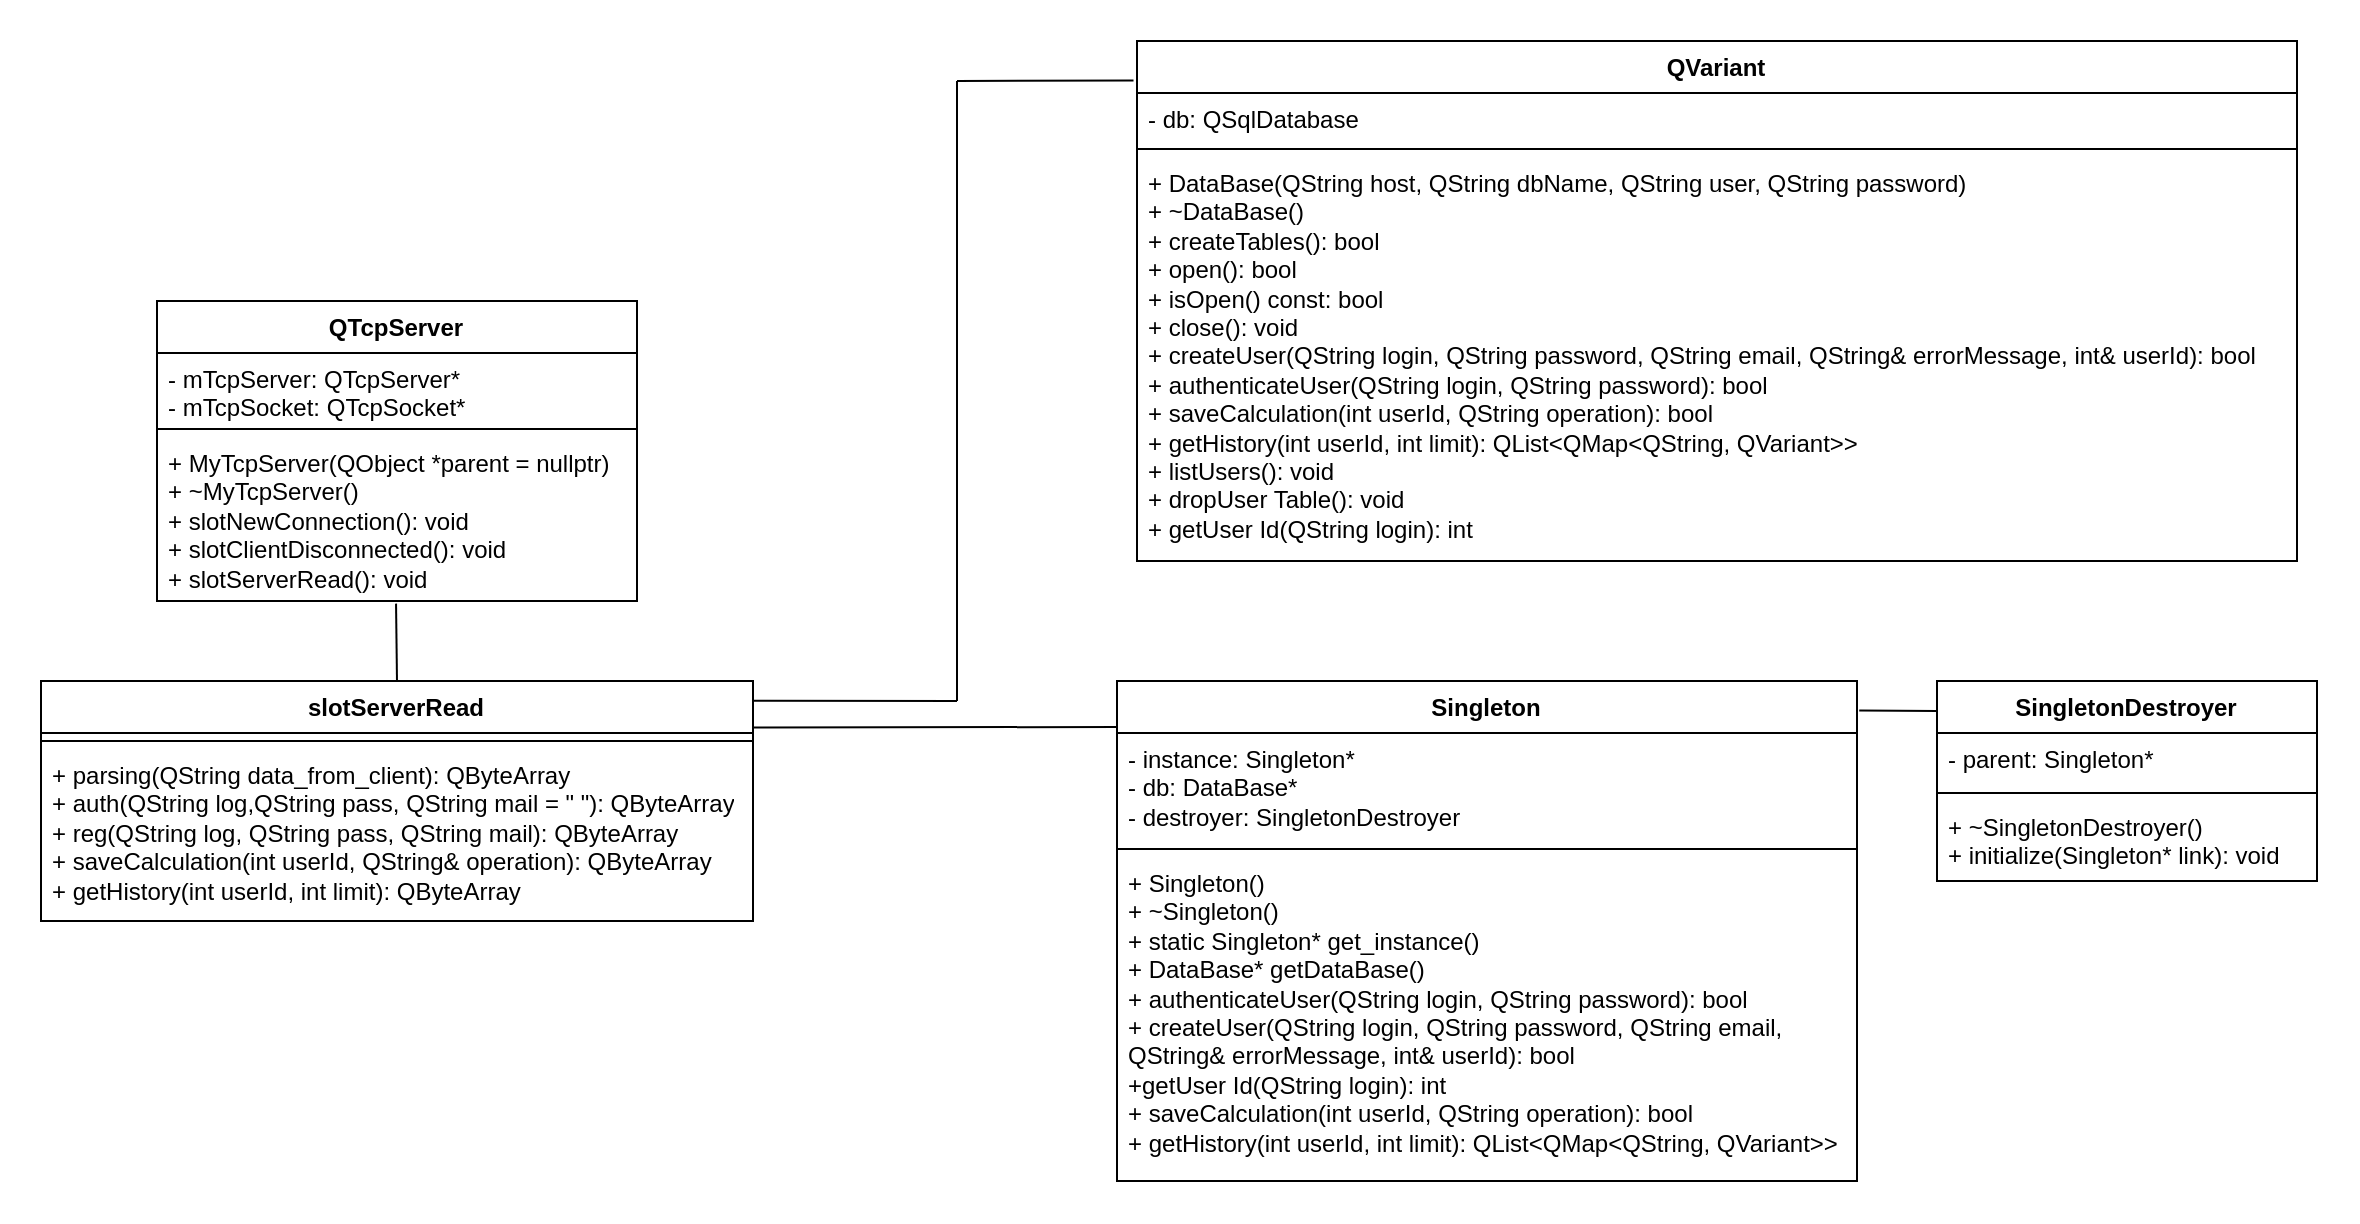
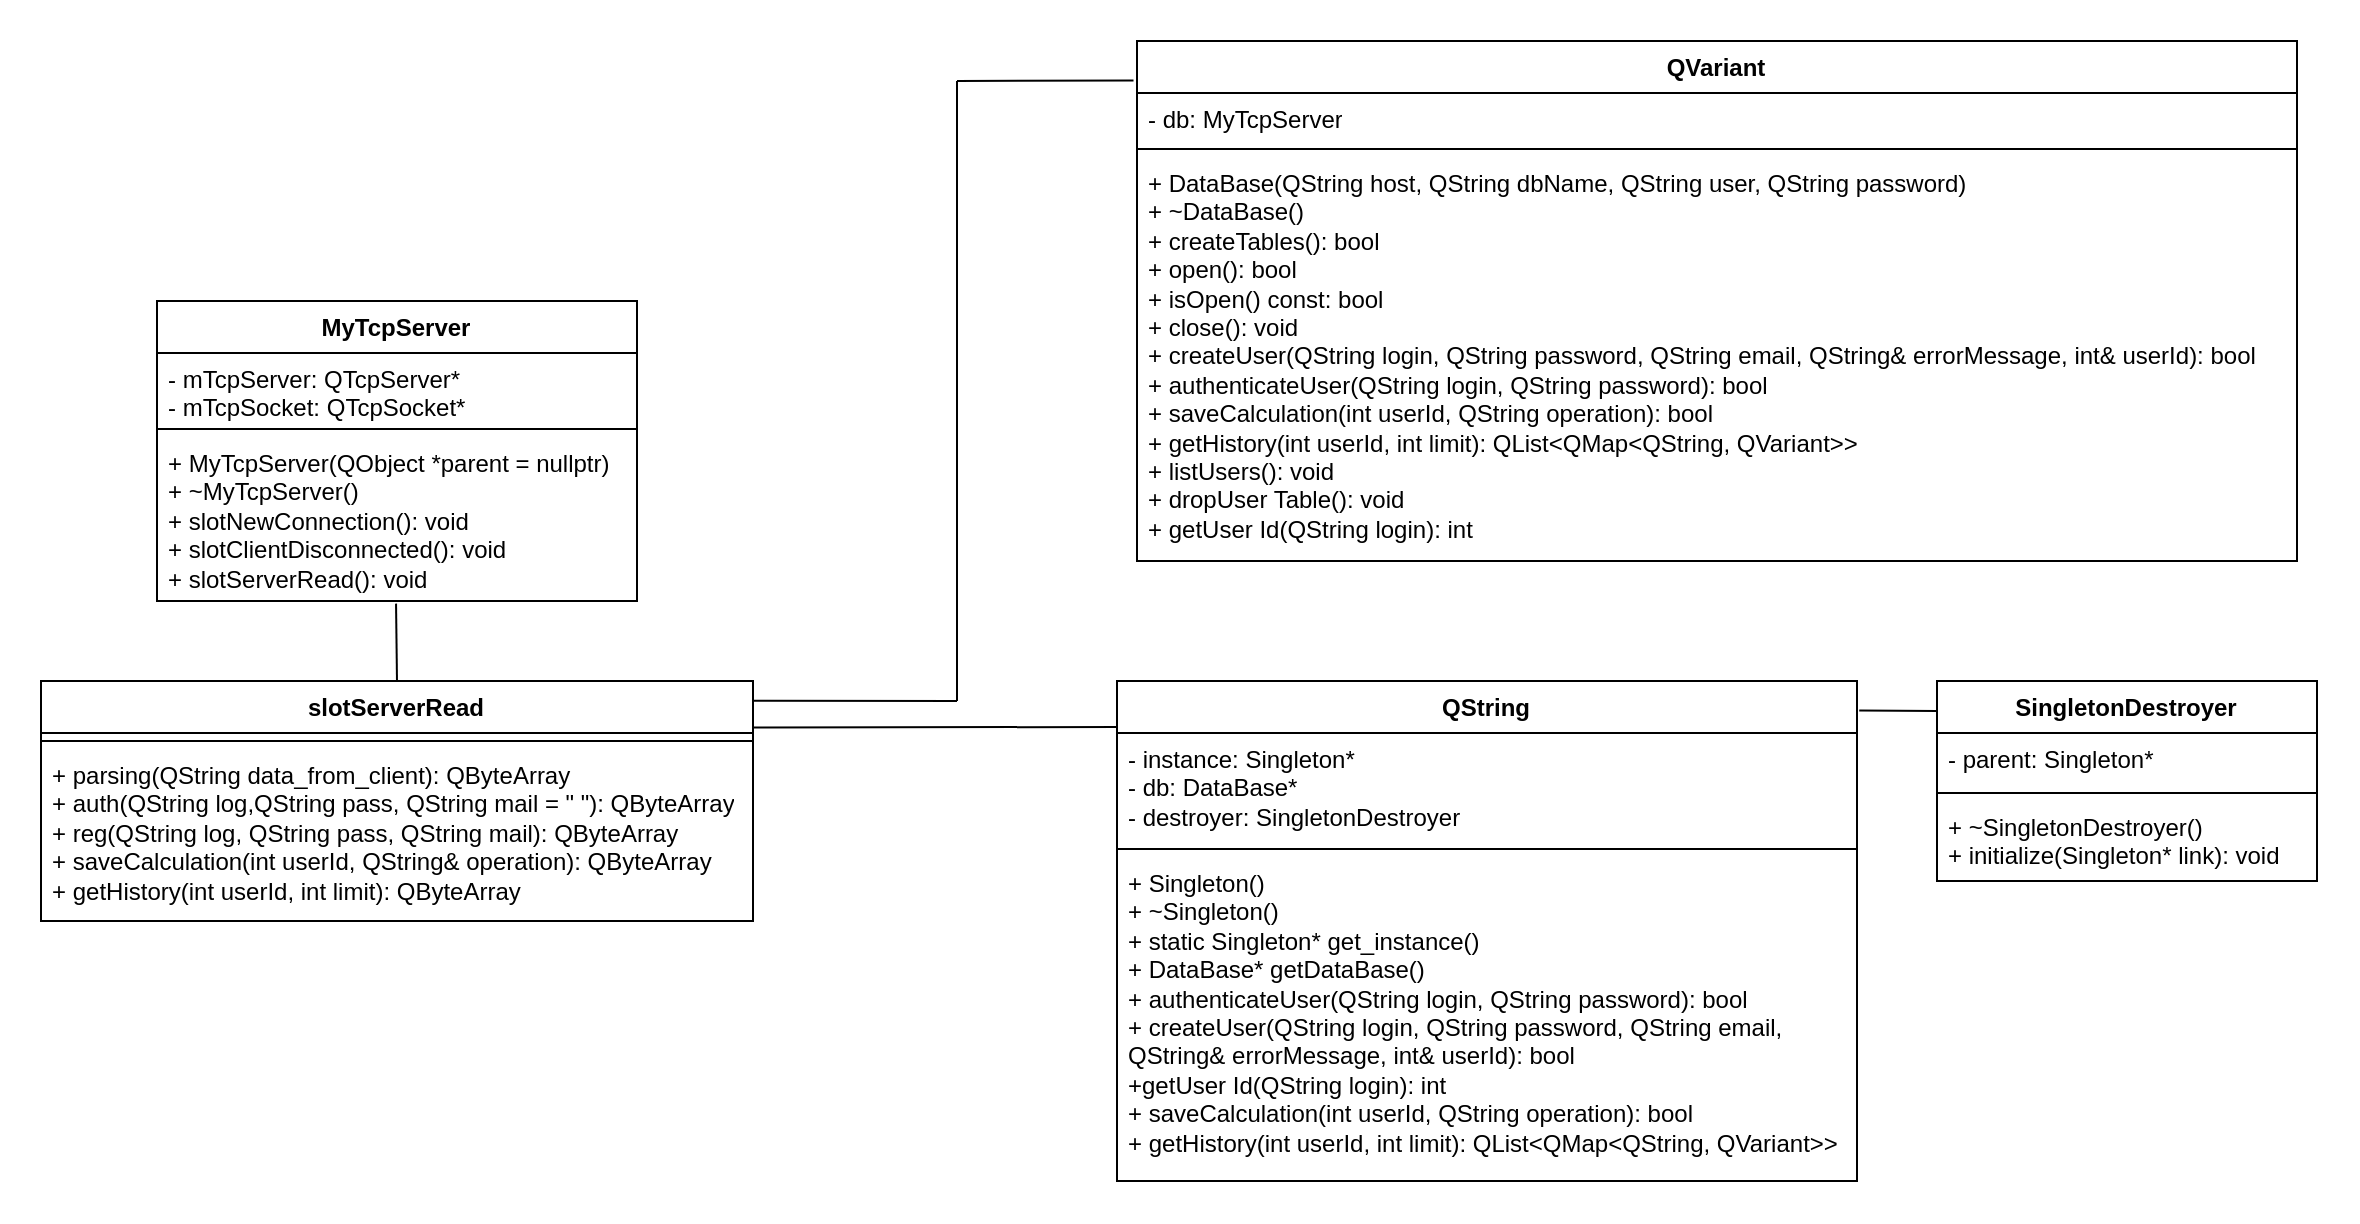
node "- db: QSqlDatabase": label "- db: QSqlDatabase" -> "- db: MyTcpServer"
node "QTcpServer": label "QTcpServer" -> "MyTcpServer"
node "Singleton": label "Singleton" -> "QString"
